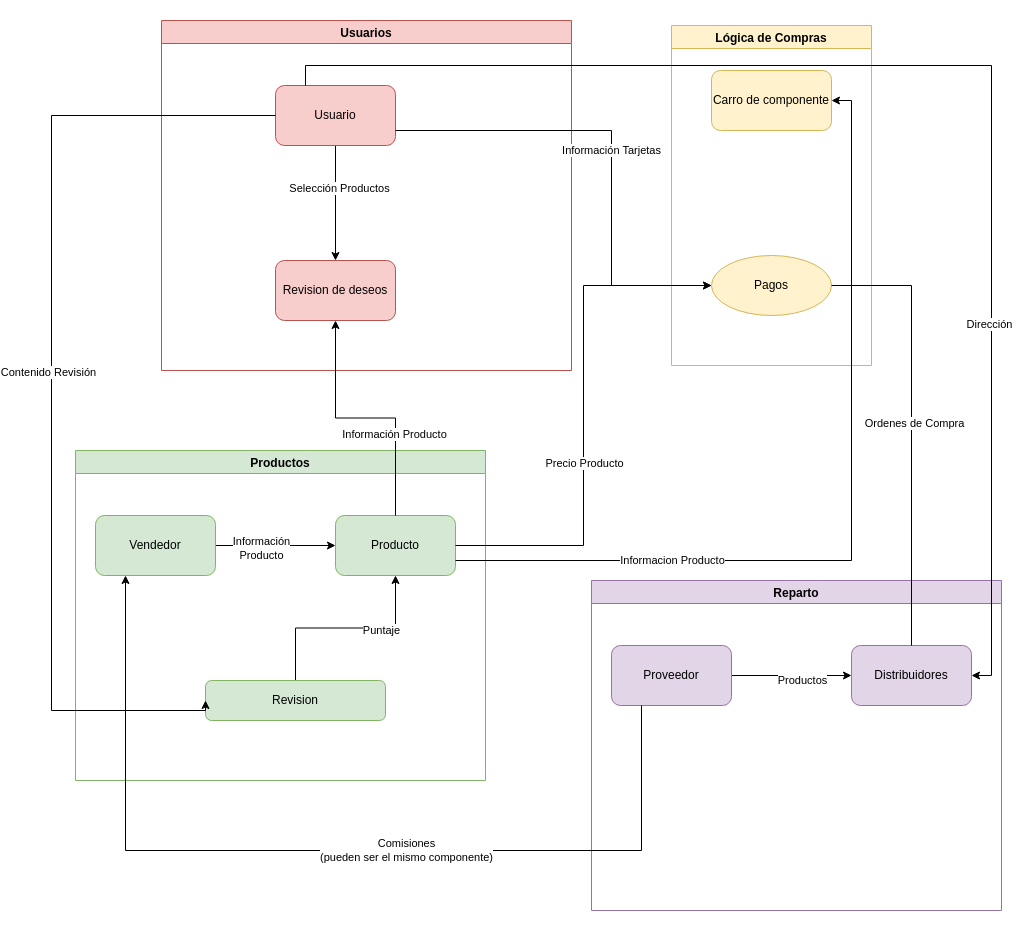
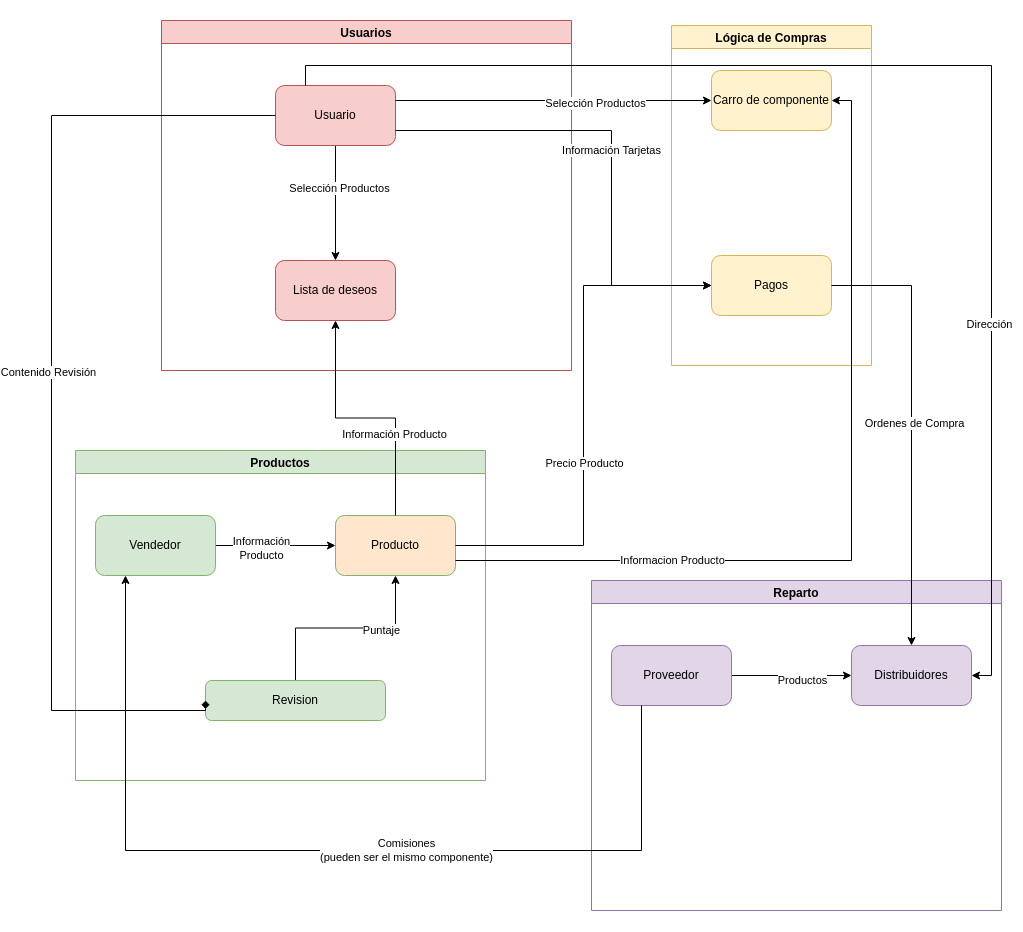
edge "Usuario" -> "Carro de componente": added, label "Selección Productos"
node "Pagos": shape ellipse -> rounded rectangle
node "Revision de deseos": label "Revision de deseos" -> "Lista de deseos"
node "Producto": fillcolor #d5e8d4 -> #ffe6cc
edge "Pagos" -- "Distribuidores": arrowhead none -> classic
edge "Usuario" -> "Revision": arrowhead classic -> diamond
